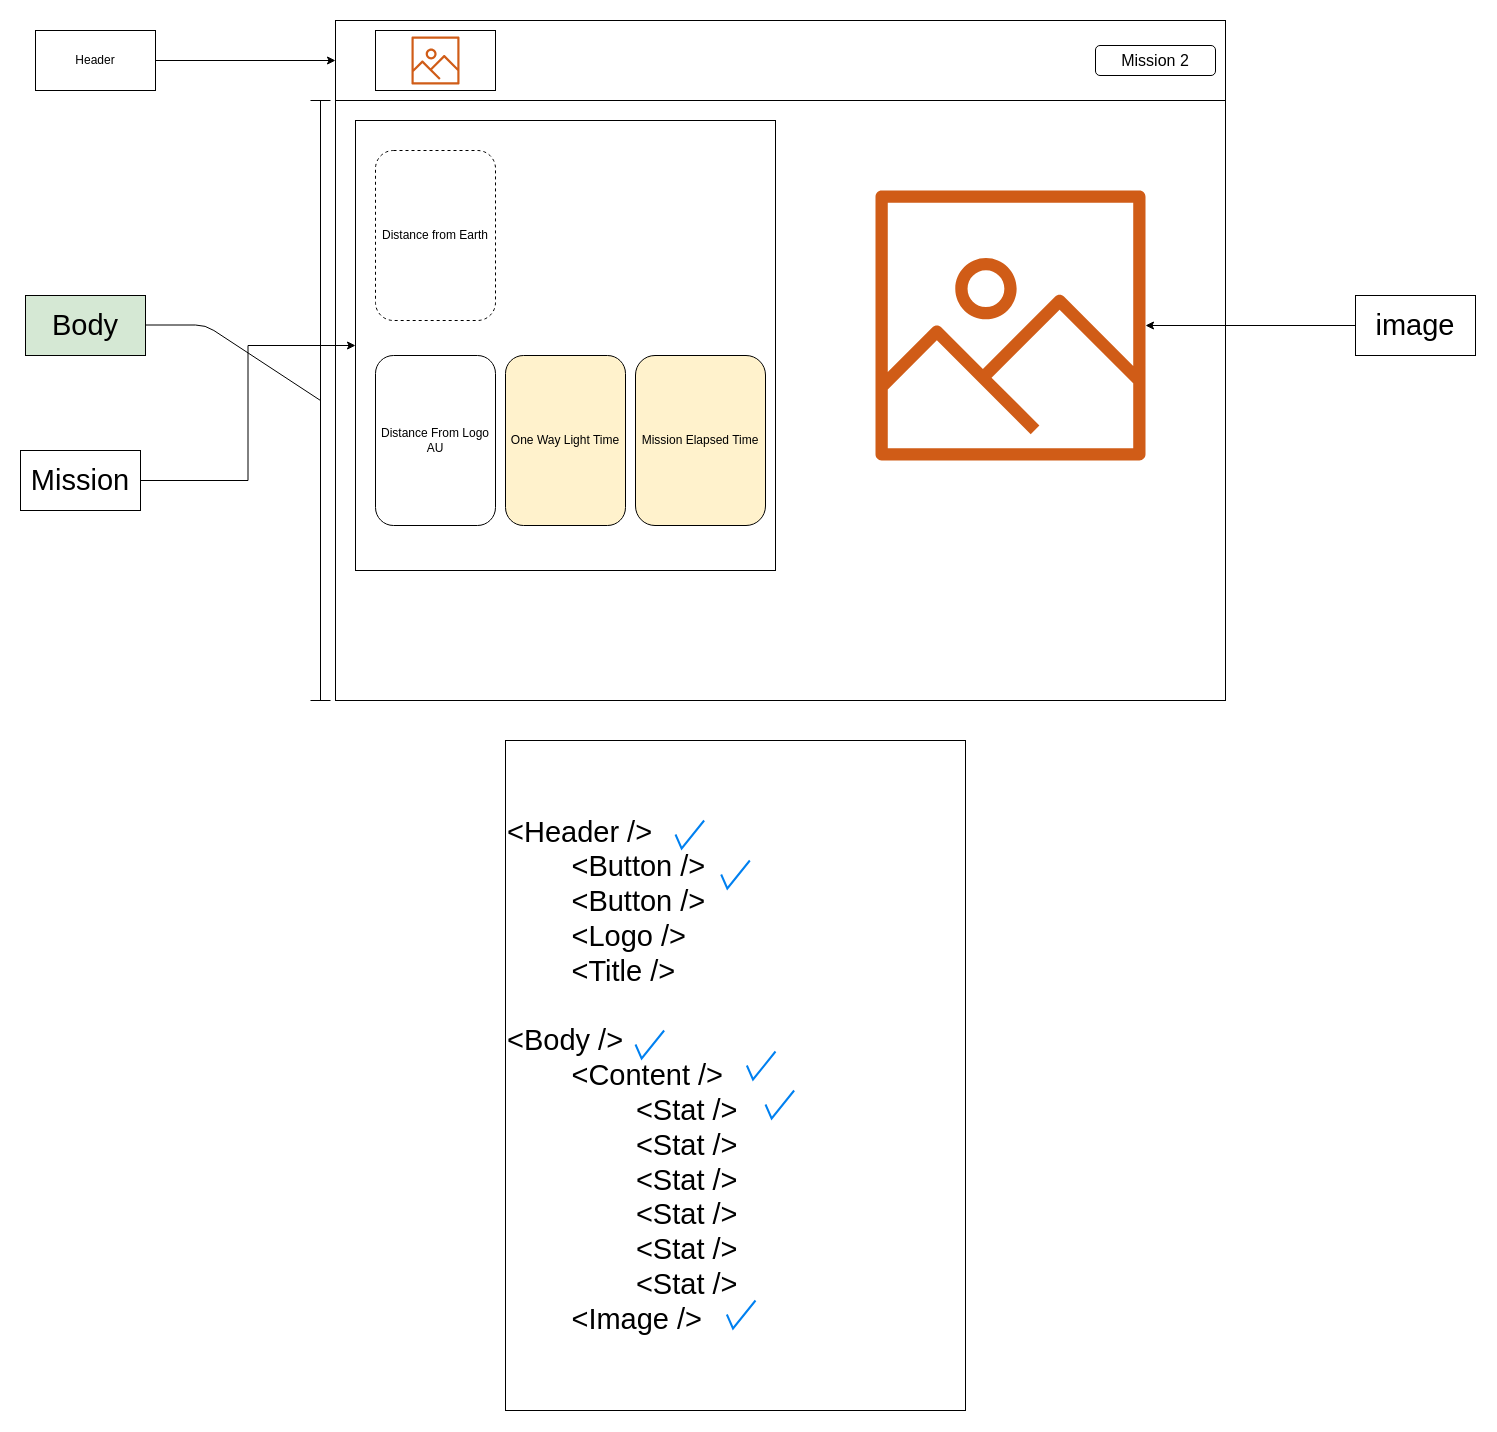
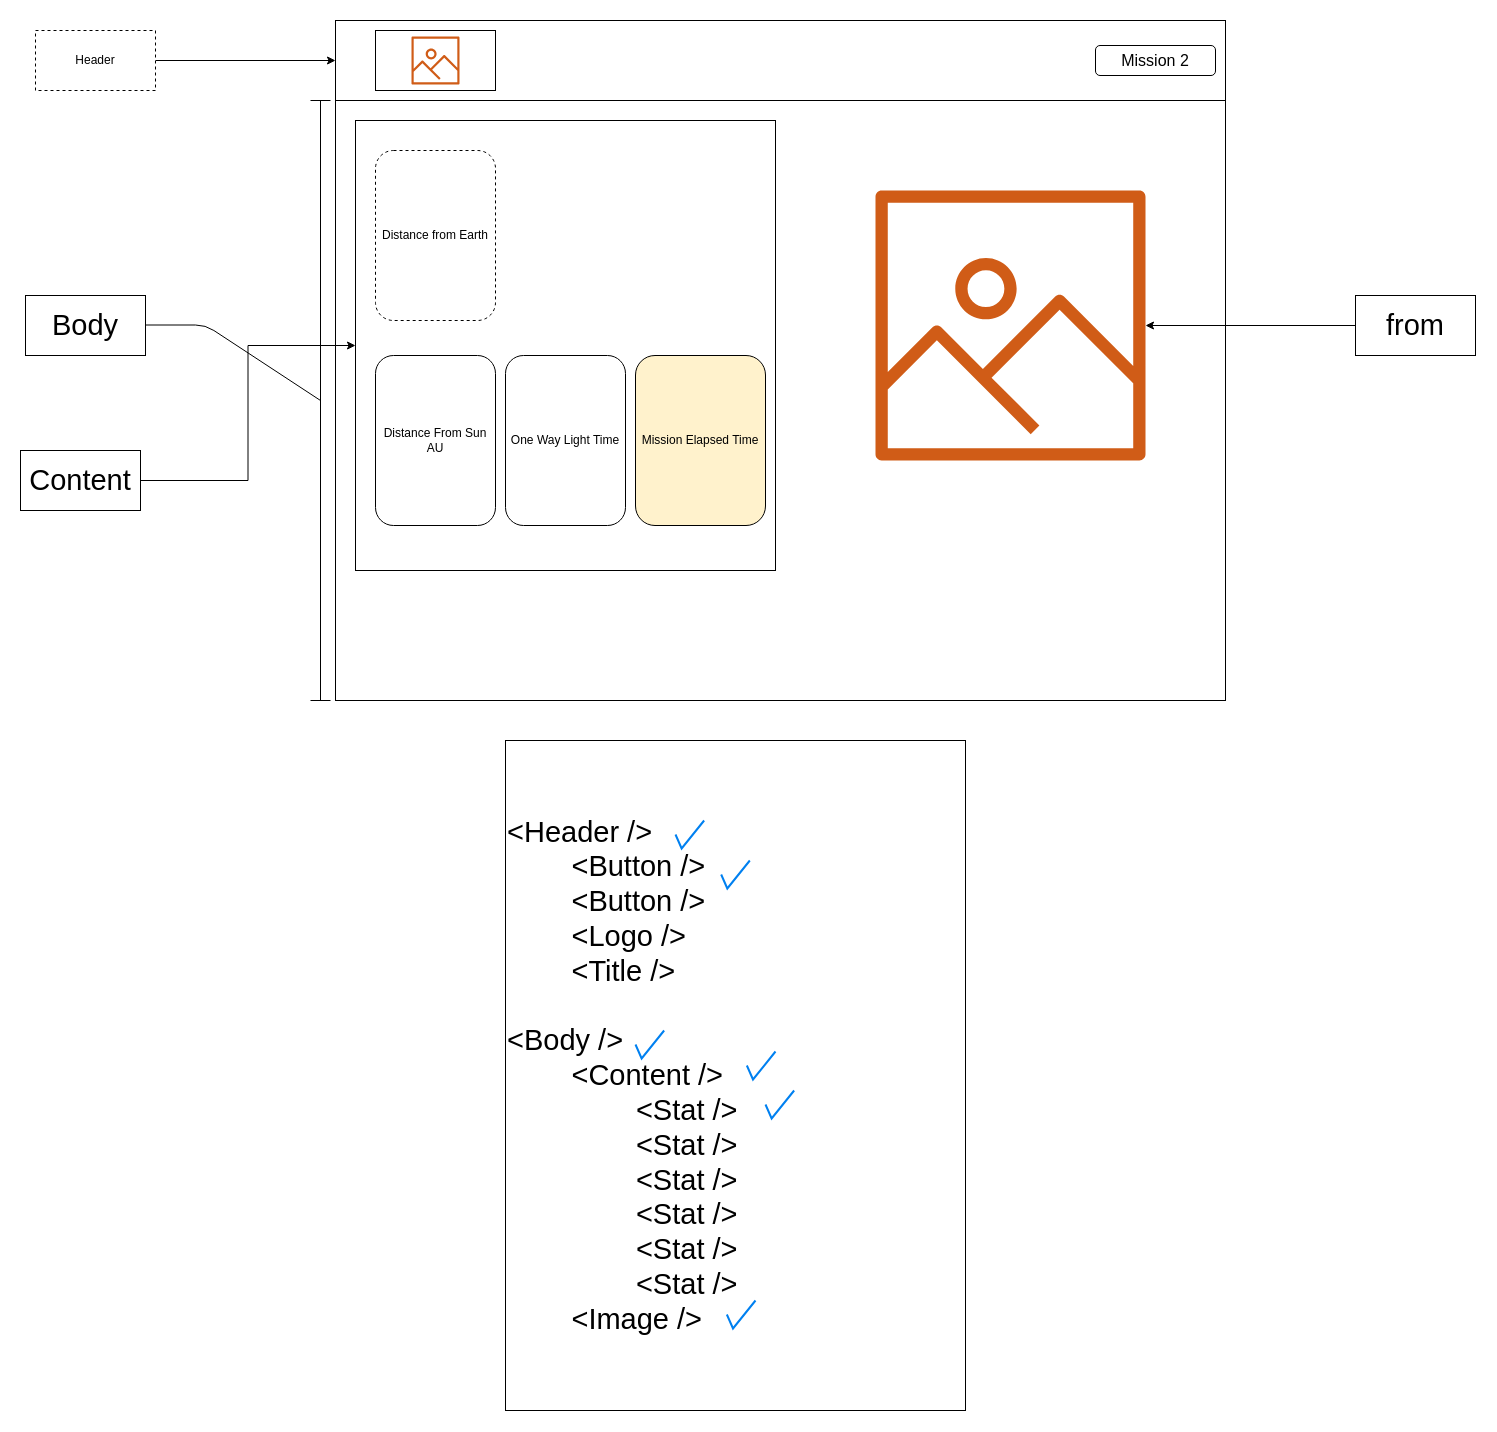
node "Header": style solid -> dashed
node "Body": fillcolor #d5e8d4 -> #ffffff
node "image": label "image" -> "from"
node "Distance From Logo AU": label "Distance From Logo AU" -> "Distance From Sun AU"
node "One Way Light Time": fillcolor #fff2cc -> #ffffff
node "Mission": label "Mission" -> "Content"
